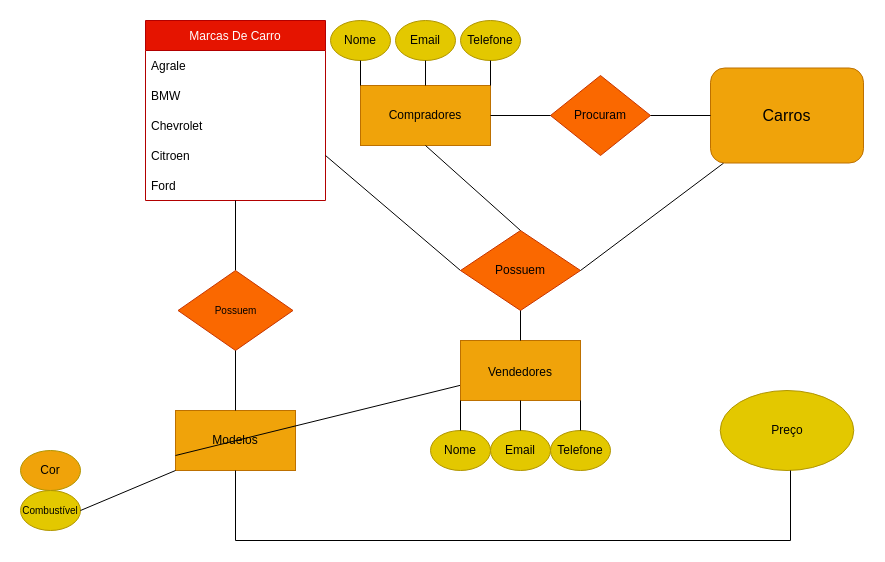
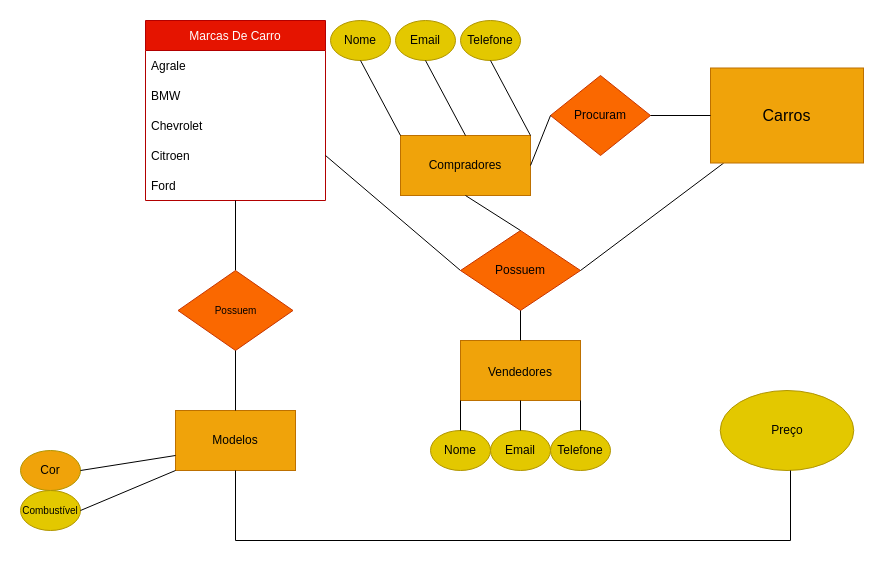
node "Compradores": moved (426, 116) -> (466, 166)
node "Carros": shape rounded rectangle -> rectangle
edge "Vendedores" -- "Modelos": now "Cor" -- "Modelos"
